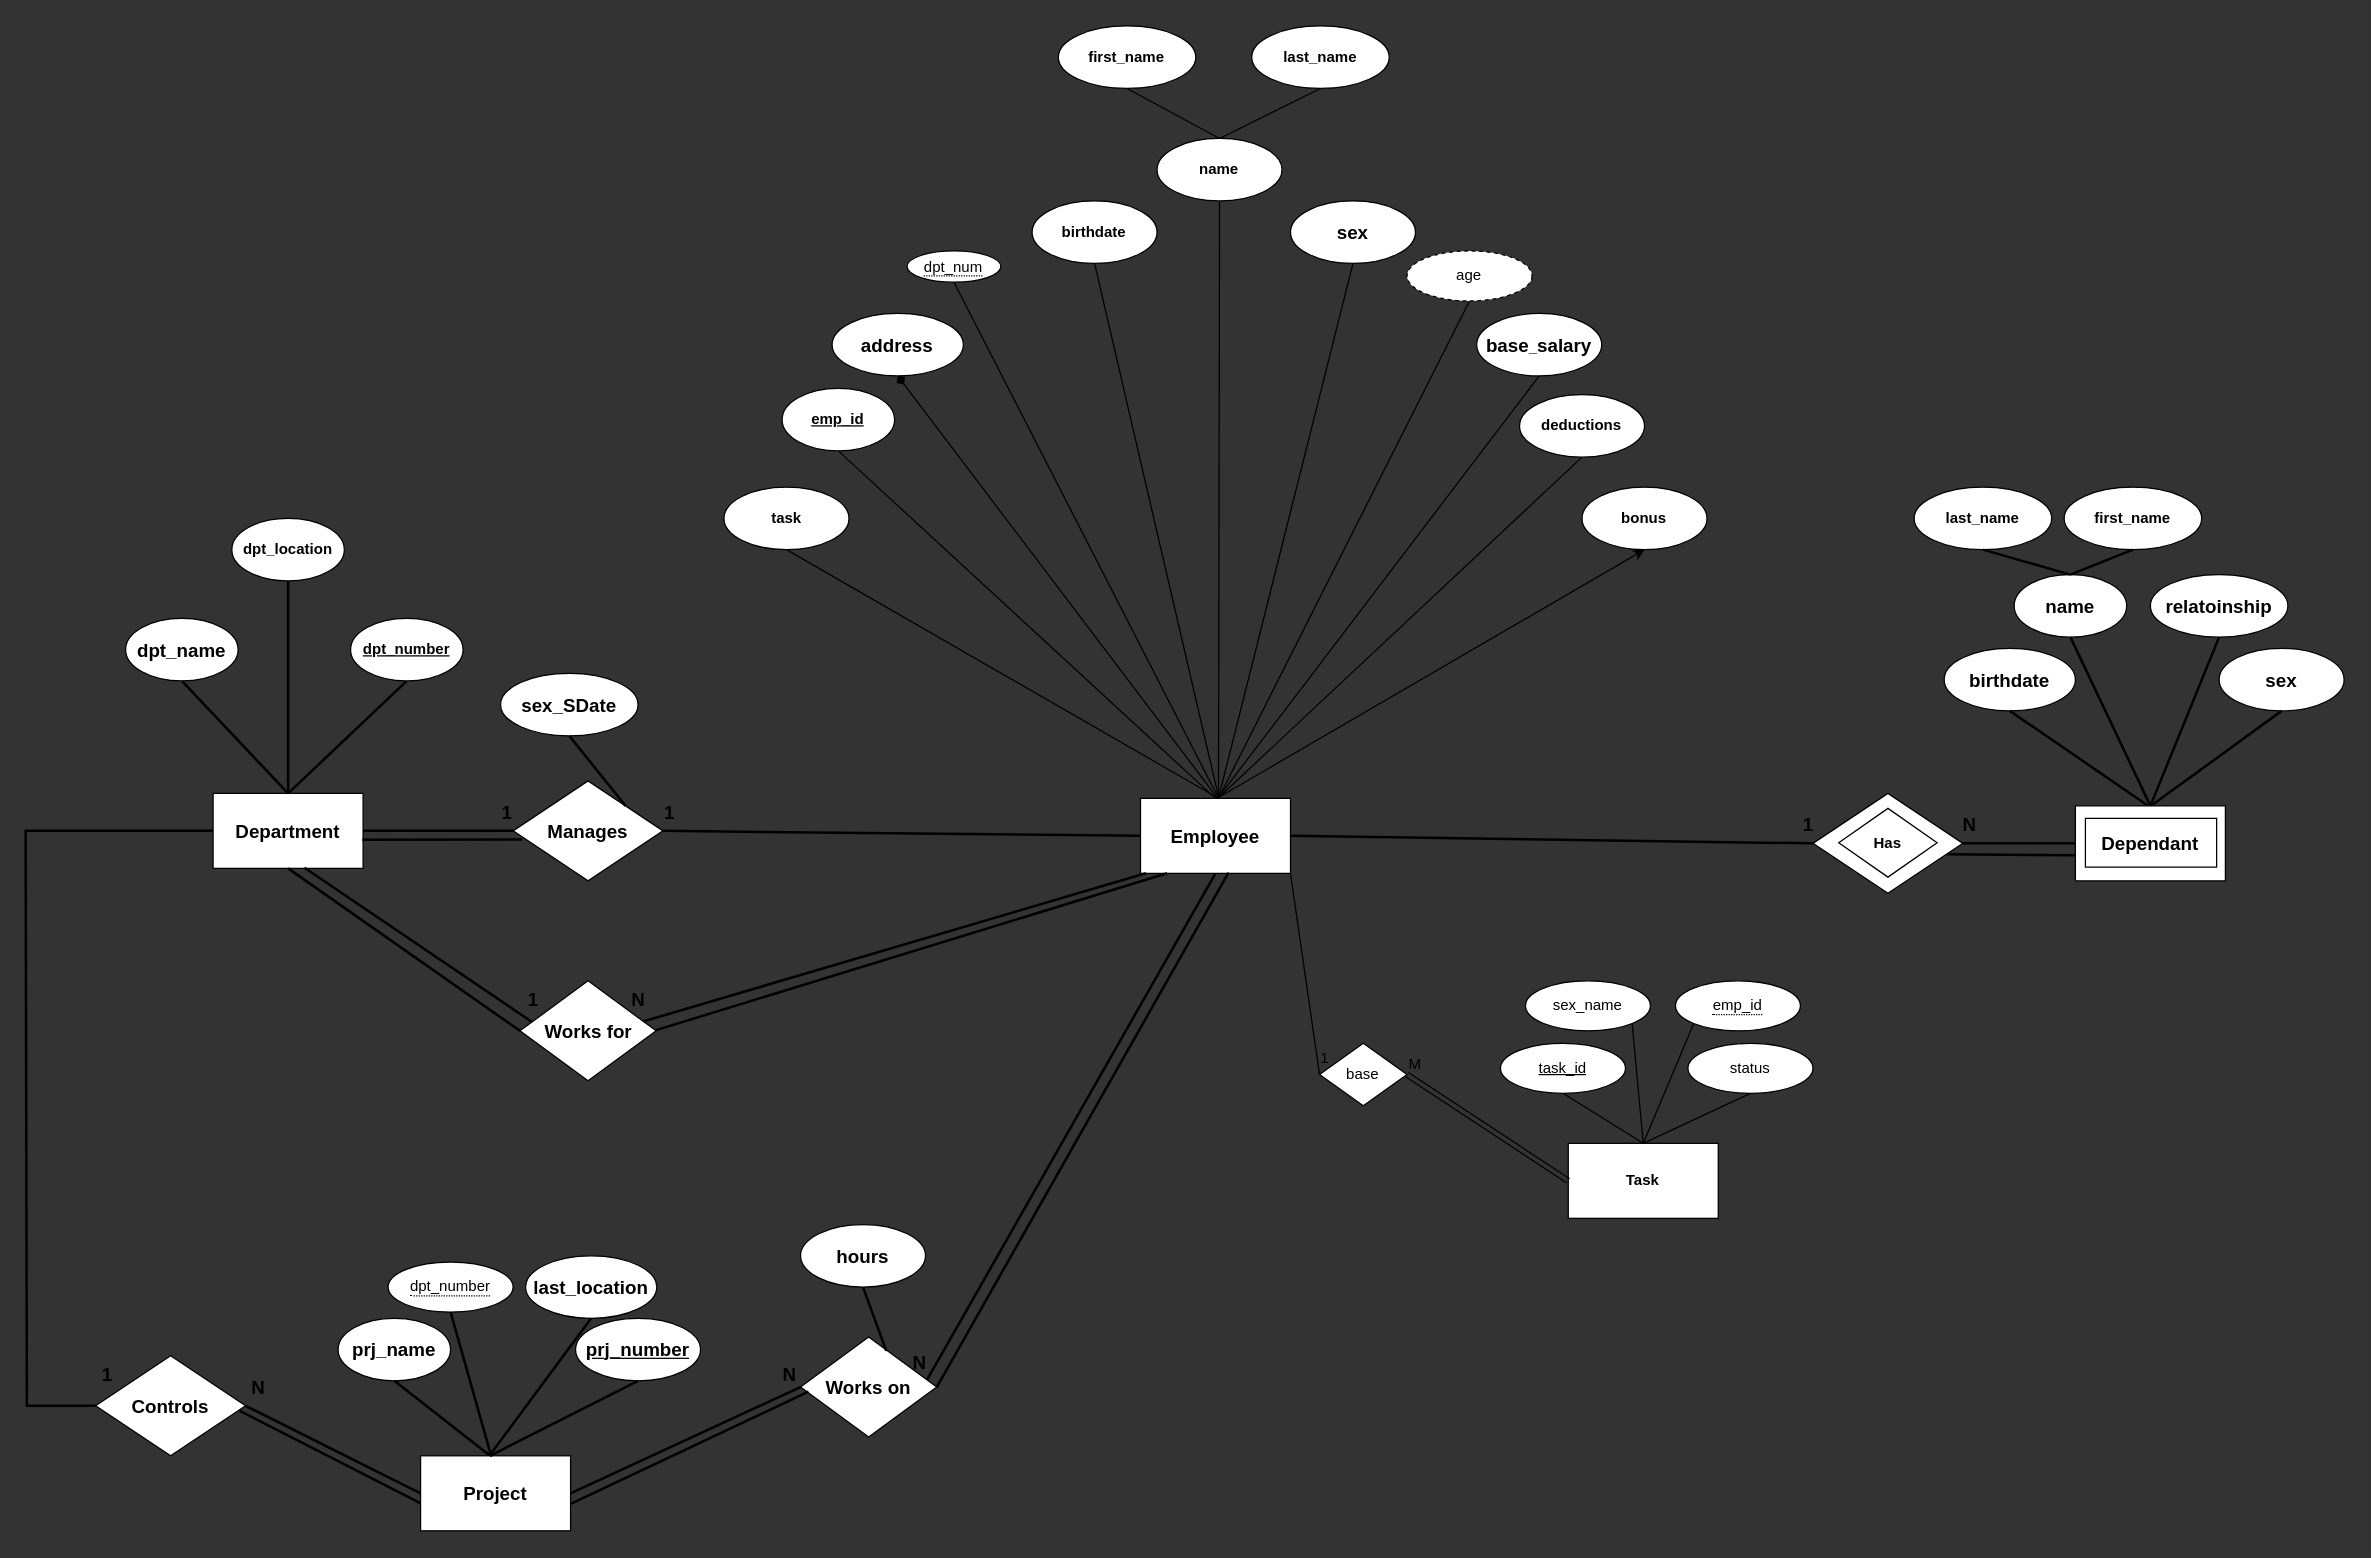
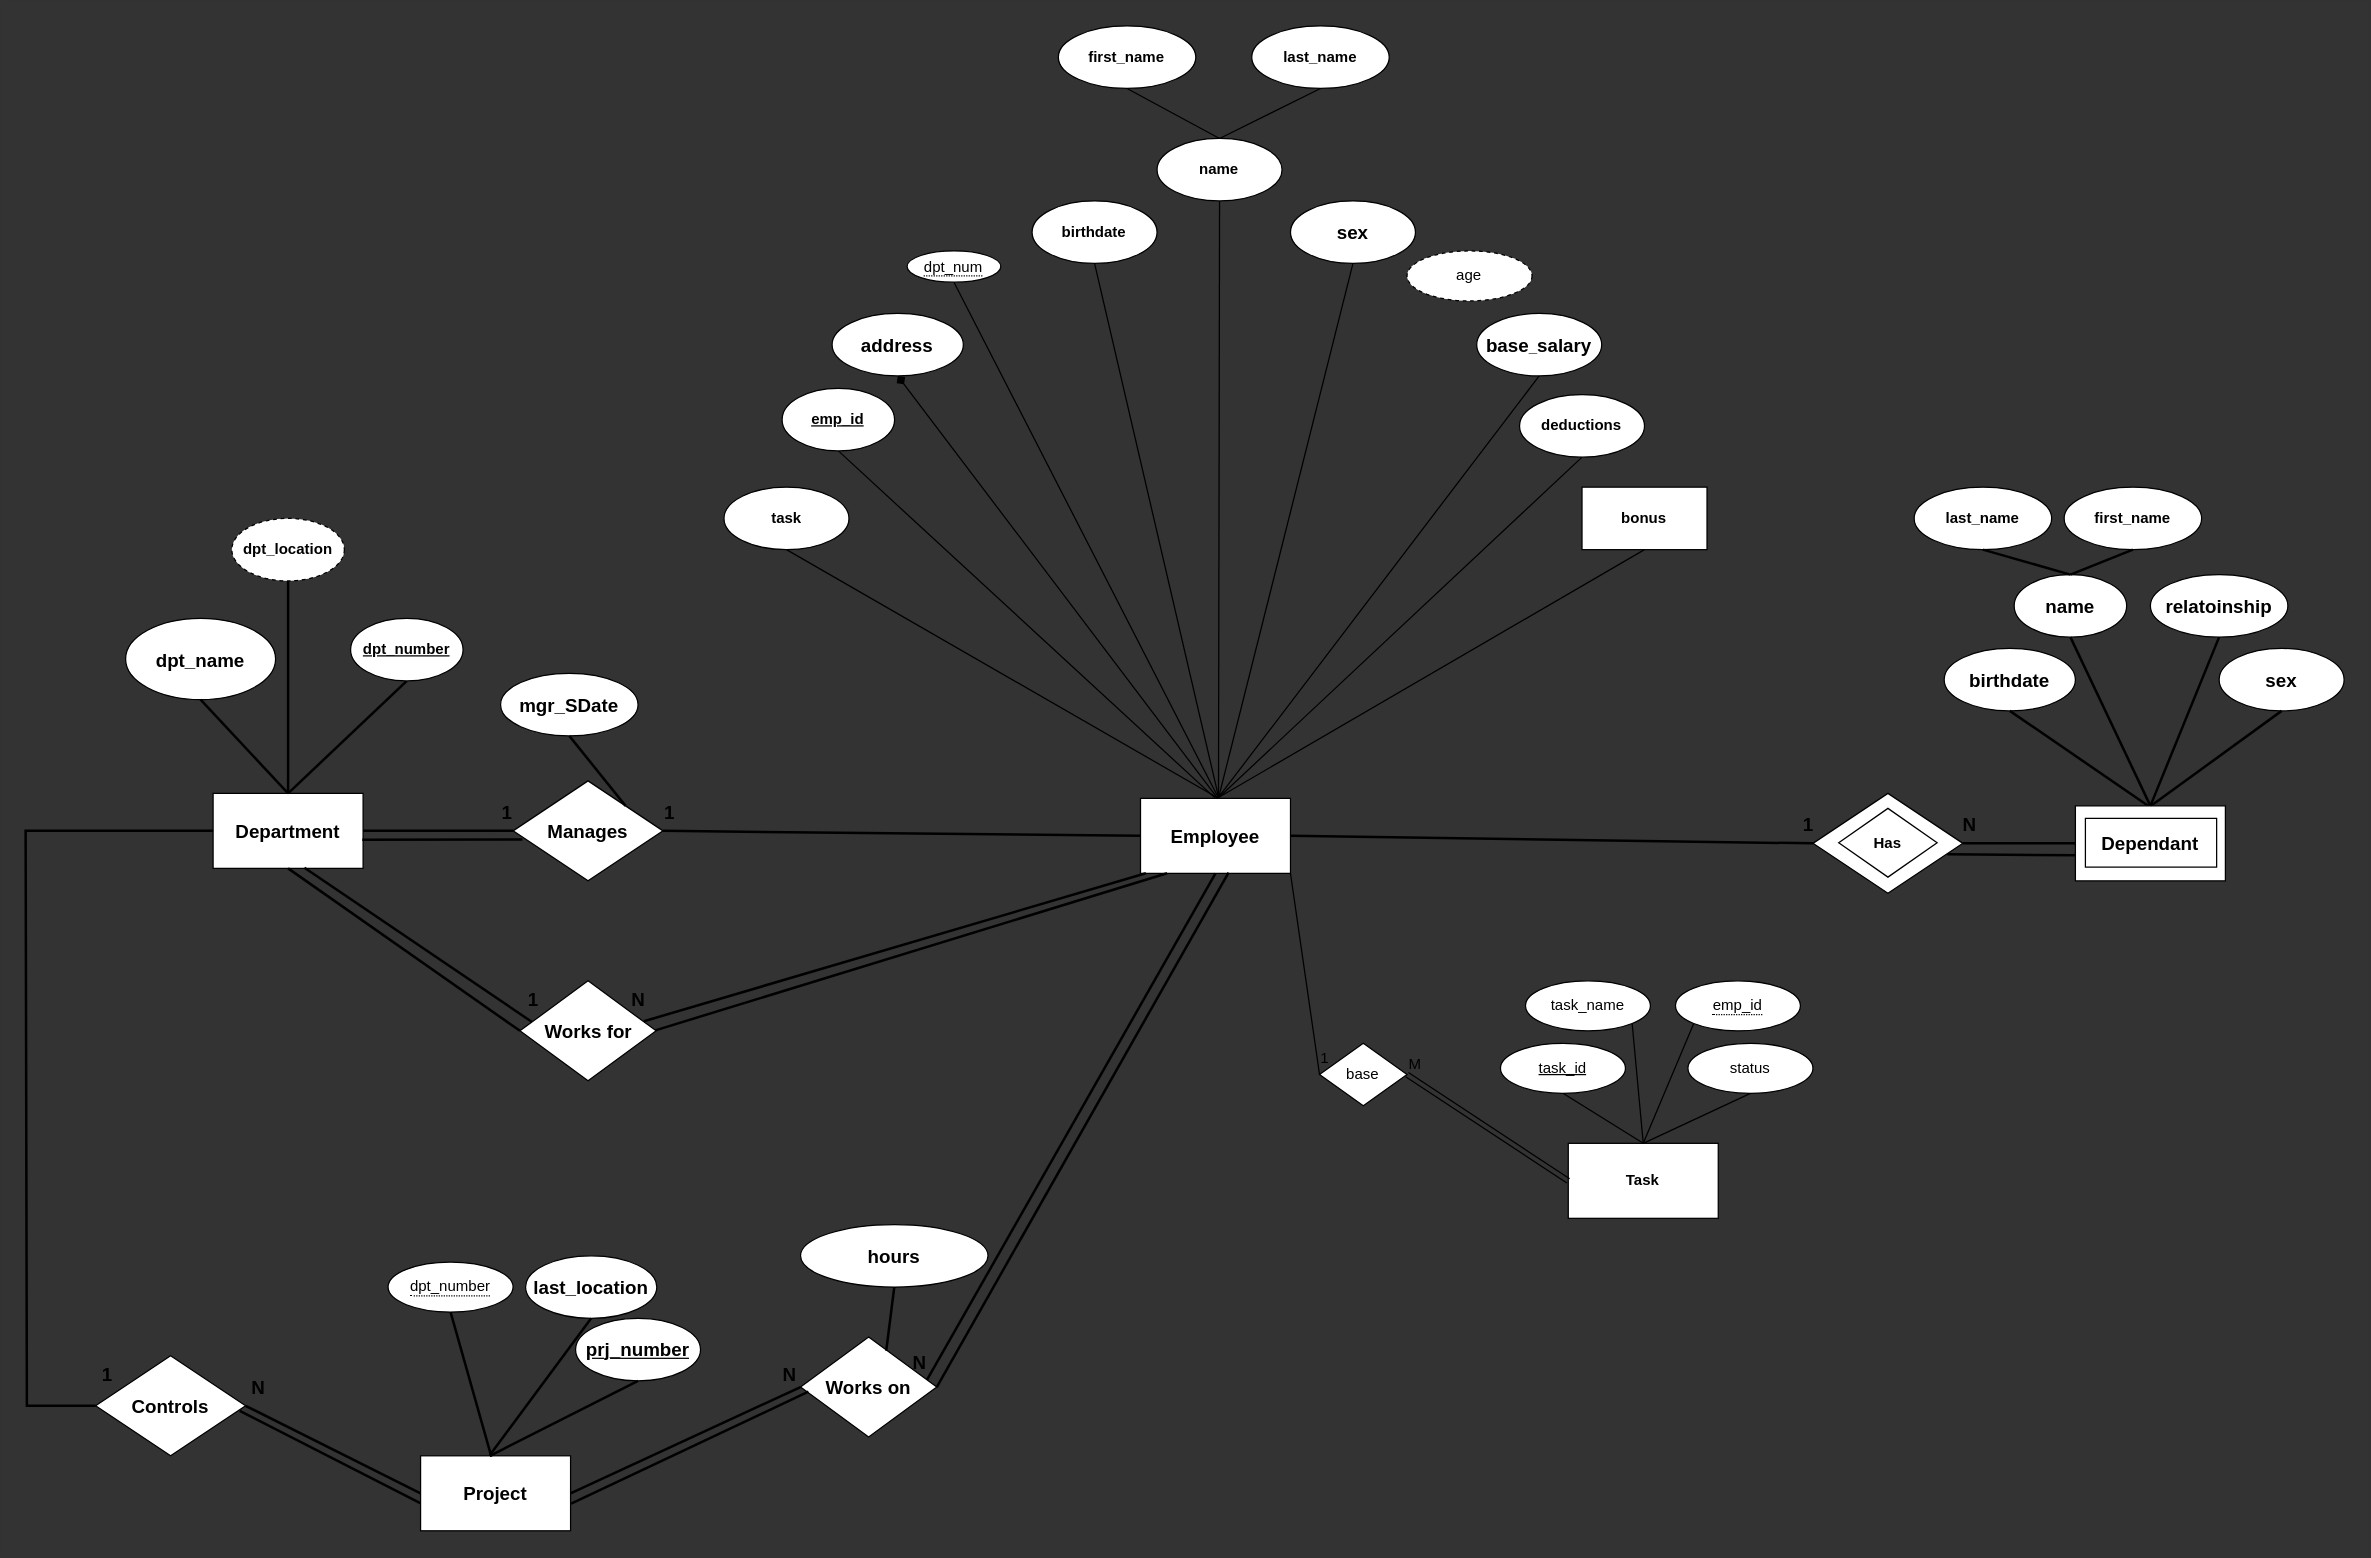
node "bonus": shape ellipse -> rectangle
edge "age" -- "Employee": removed
node "dpt_location": style solid -> dashed
edge "Employee" -> "bonus": arrowhead classic -> none
node "dpt_name": size 113x63 -> 150x81
node "sex_SDate": label "sex_SDate" -> "mgr_SDate"
node "sex_name": label "sex_name" -> "task_name"
node "hours": size 125x63 -> 188x63
node "prj_name": removed
edge "prj_name" -- "Project": removed
